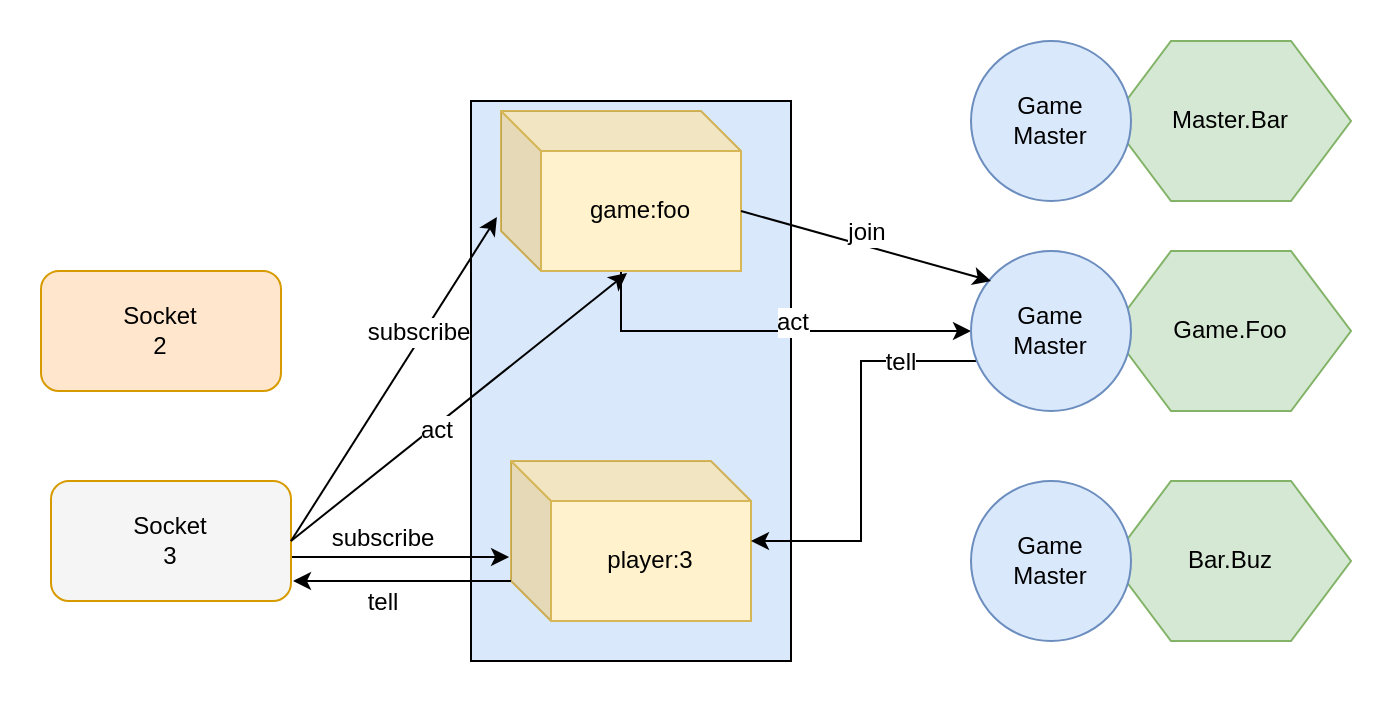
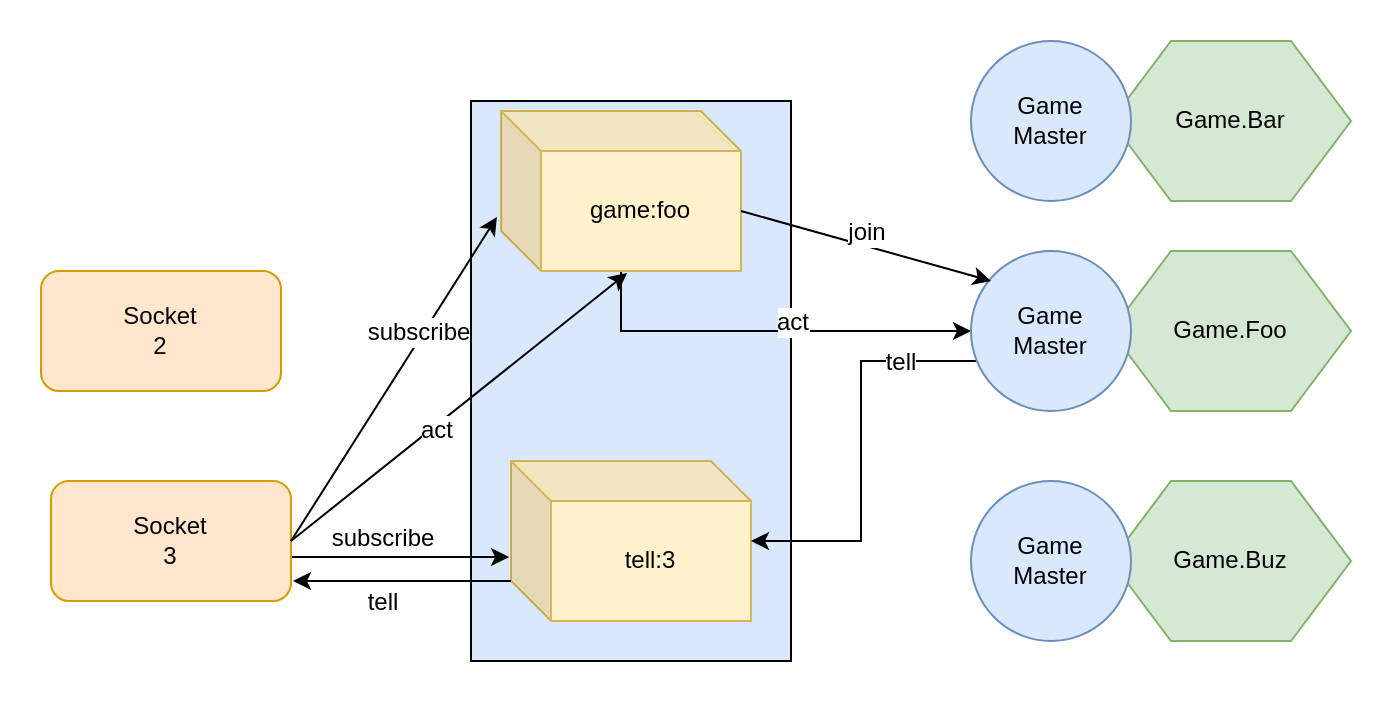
node "Master.Bar": label "Master.Bar" -> "Game.Bar"
node "Socket 3": fillcolor #f5f5f5 -> #ffe6cc
node "player:3": label "player:3" -> "tell:3"
node "Bar.Buz": label "Bar.Buz" -> "Game.Buz"
